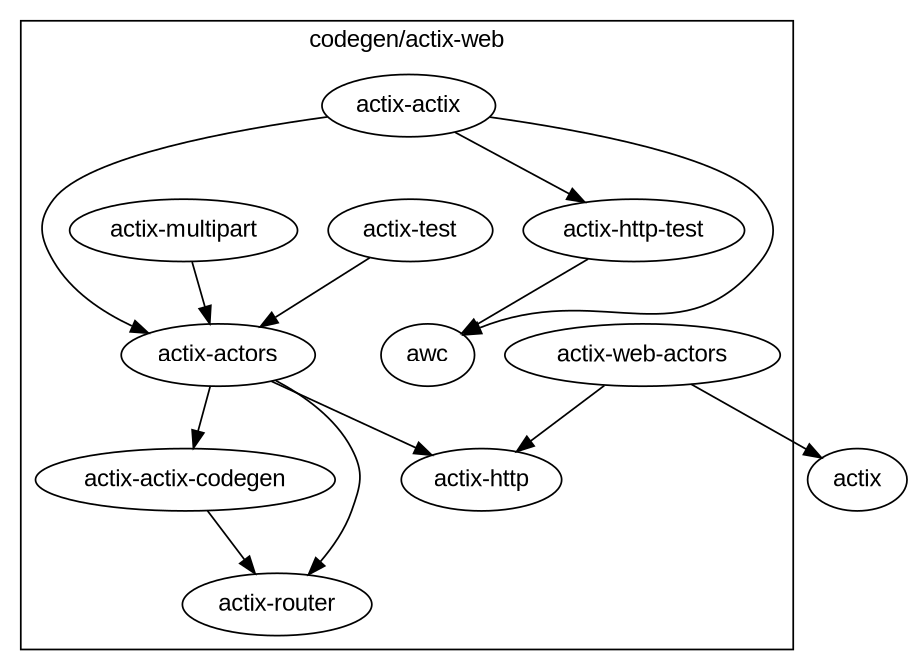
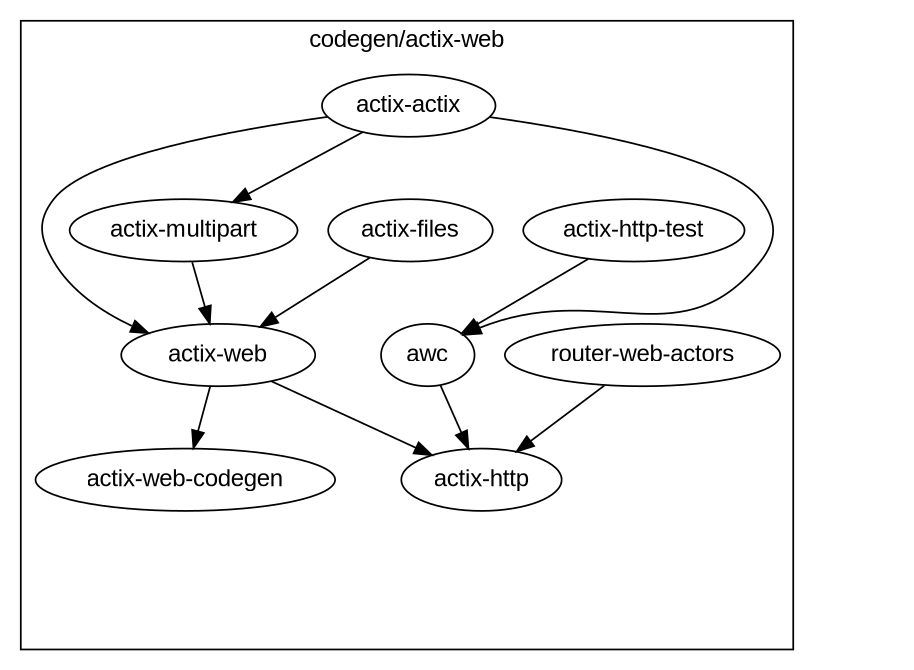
edge "actix-actix" -> "actix-http-test": now "actix-actix" -> "actix-multipart"
node "actix-test": label "actix-test" -> "actix-files"
node "actix-actors": label "actix-actors" -> "actix-web"
node "actix-web-actors": label "actix-web-actors" -> "router-web-actors"
edge "awc" -> "actix-http": added
node "actix-actix-codegen": label "actix-actix-codegen" -> "actix-web-codegen"
node "actix": removed
node "actix-router": removed
